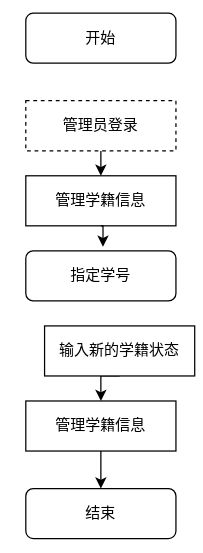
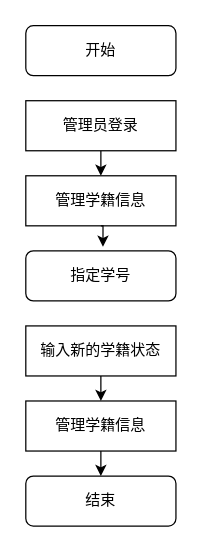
node "开始": moved (101, 38) -> (101, 51)
node "管理员登录": style dashed -> solid
node "输入新的学籍状态": moved (119, 351) -> (101, 351)
node "结束": moved (101, 513) -> (101, 501)
